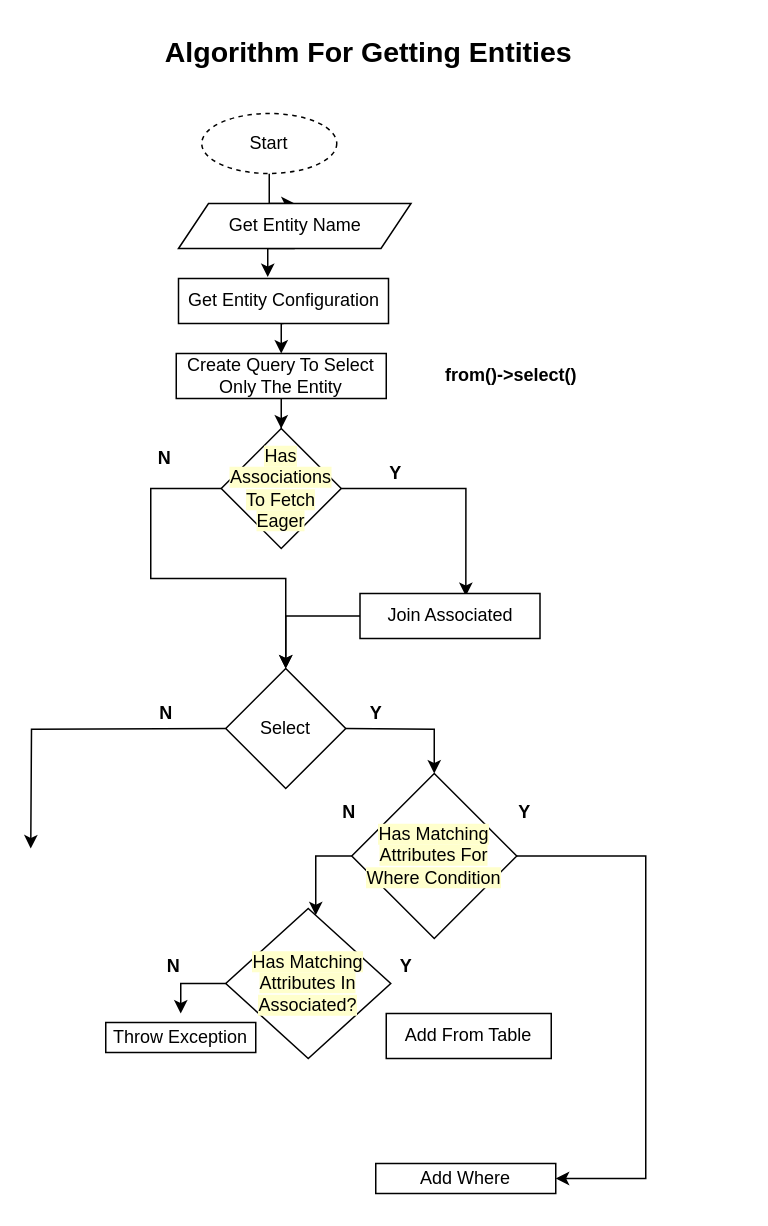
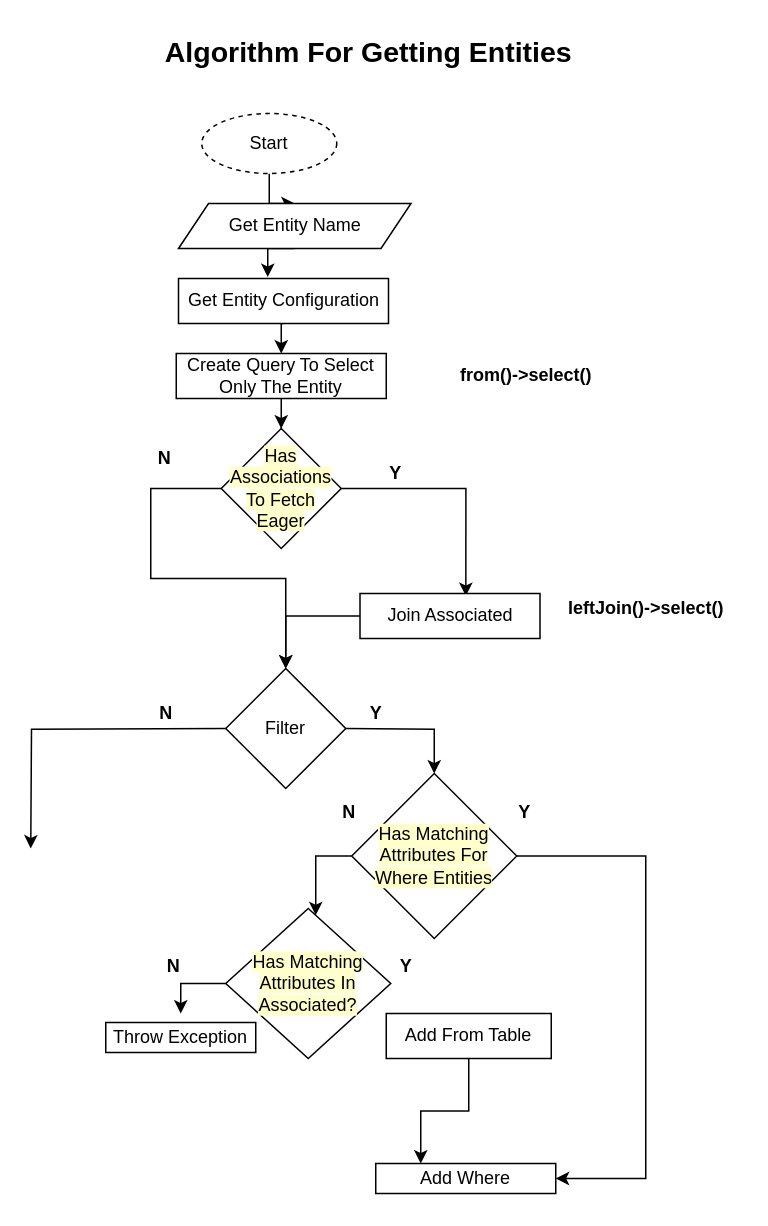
node "from()->select()": moved (511, 376) -> (526, 376)
node "leftJoin()->select()": added
node "Select": label "Select" -> "Filter"
node "Has Matching Attributes For Where Condition": label "Has Matching Attributes For Where Condition" -> "Has Matching Attributes For Where Entities"
edge "Add From Table" -> "Add Where": added
